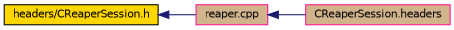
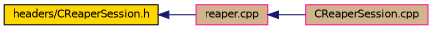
node "CReaperSession.headers": label "CReaperSession.headers" -> "CReaperSession.cpp"
